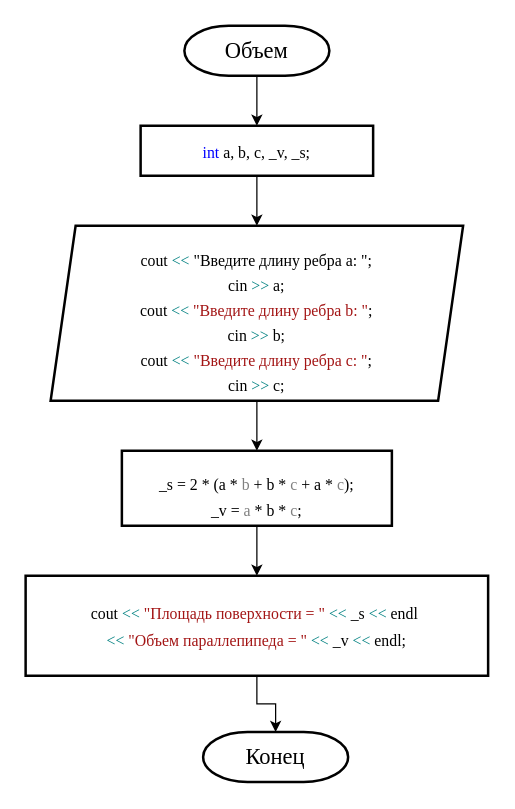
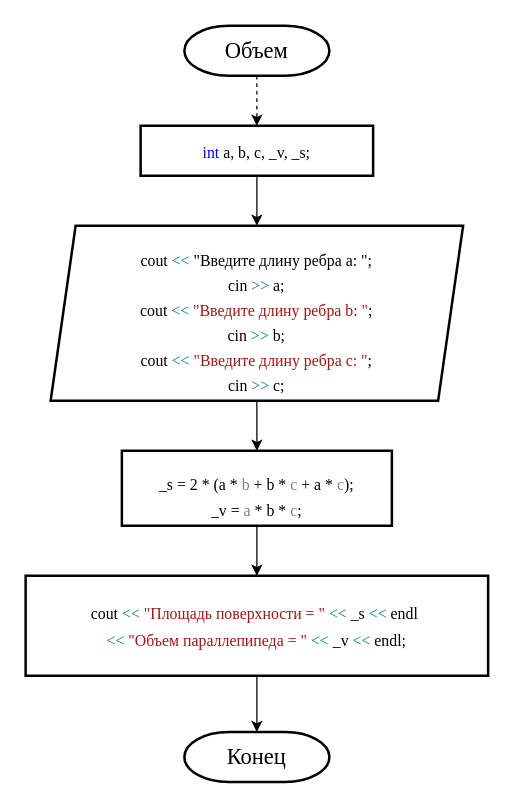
edge "Объем" -> "int a, b, c, _v, _s;": style solid -> dashed
node "Конец": moved (276, 757) -> (257, 757)
